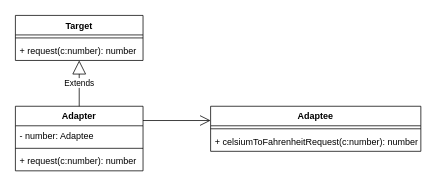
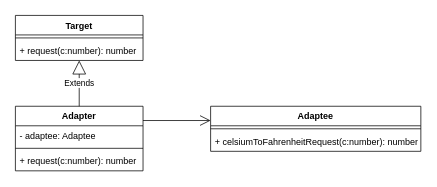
node "- number: Adaptee": label "- number: Adaptee" -> "- adaptee: Adaptee"
